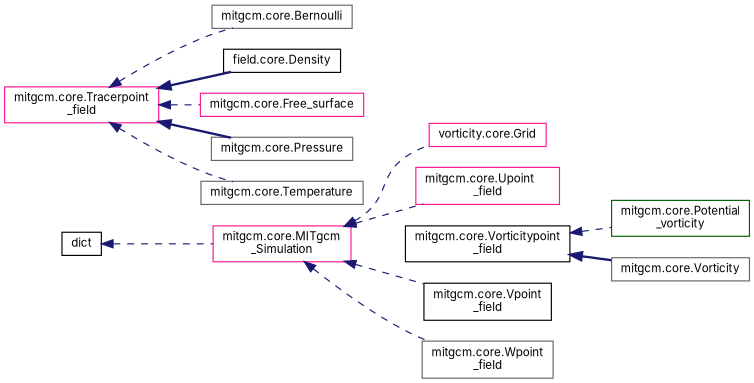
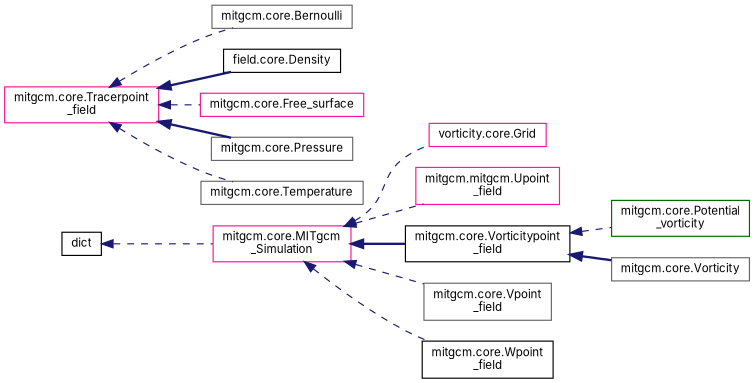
node "mitgcm.core.Upoint _field": label "mitgcm.core.Upoint _field" -> "mitgcm.mitgcm.Upoint _field"
edge "mitgcm.core.Vorticitypoint _field" -> "mitgcm.core.MITgcm _Simulation": added
node "mitgcm.core.Vpoint _field": color black -> gray40
node "mitgcm.core.Wpoint _field": color gray40 -> black
